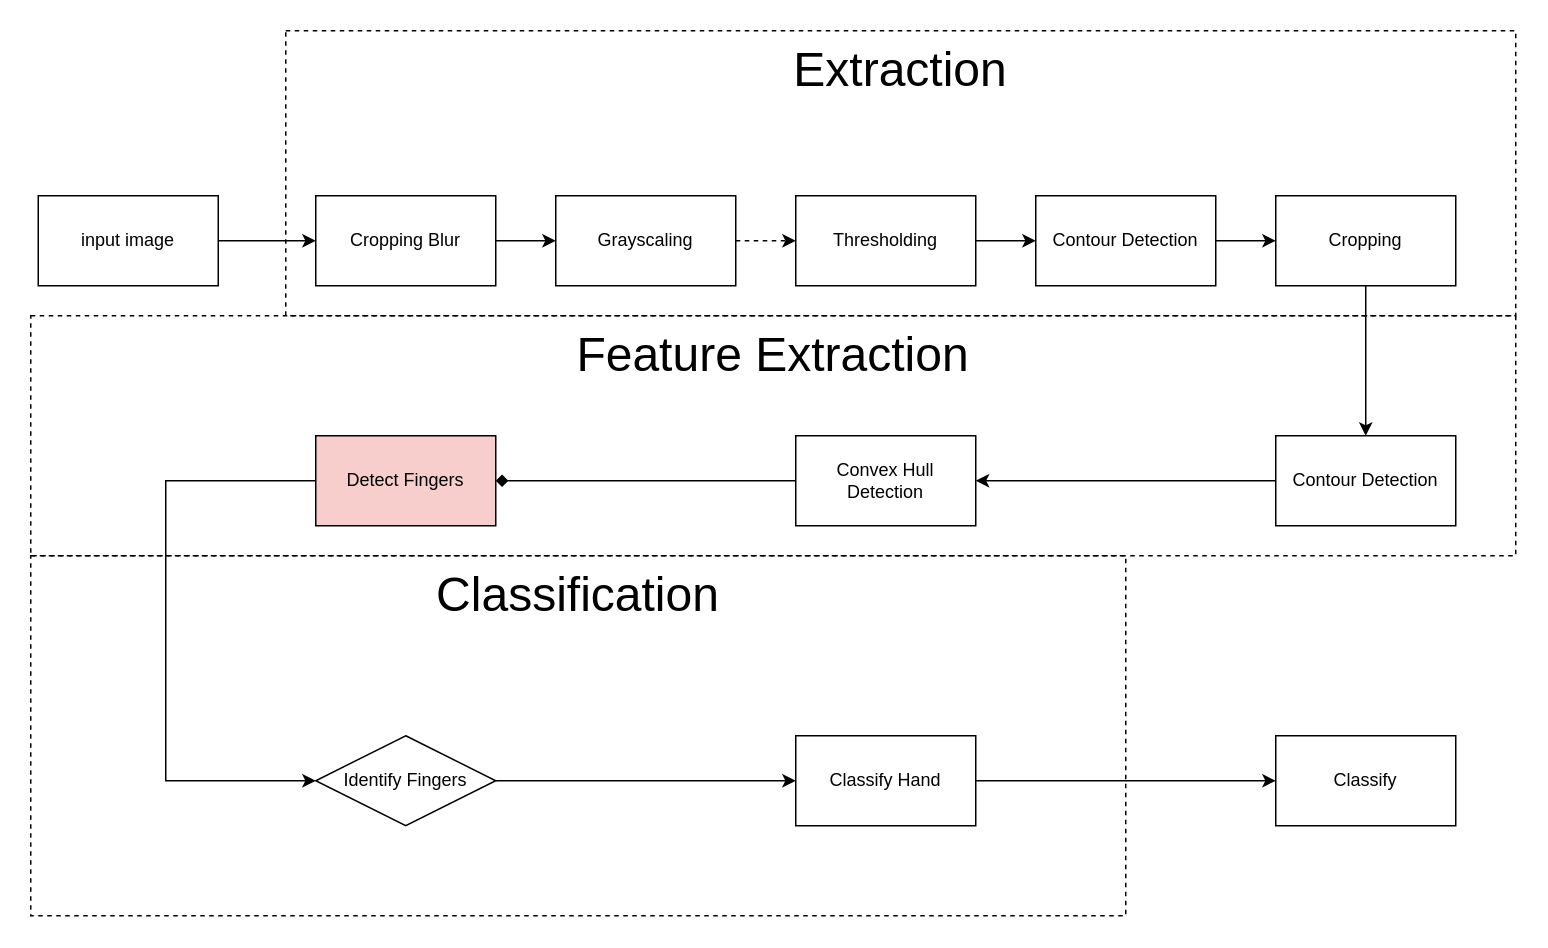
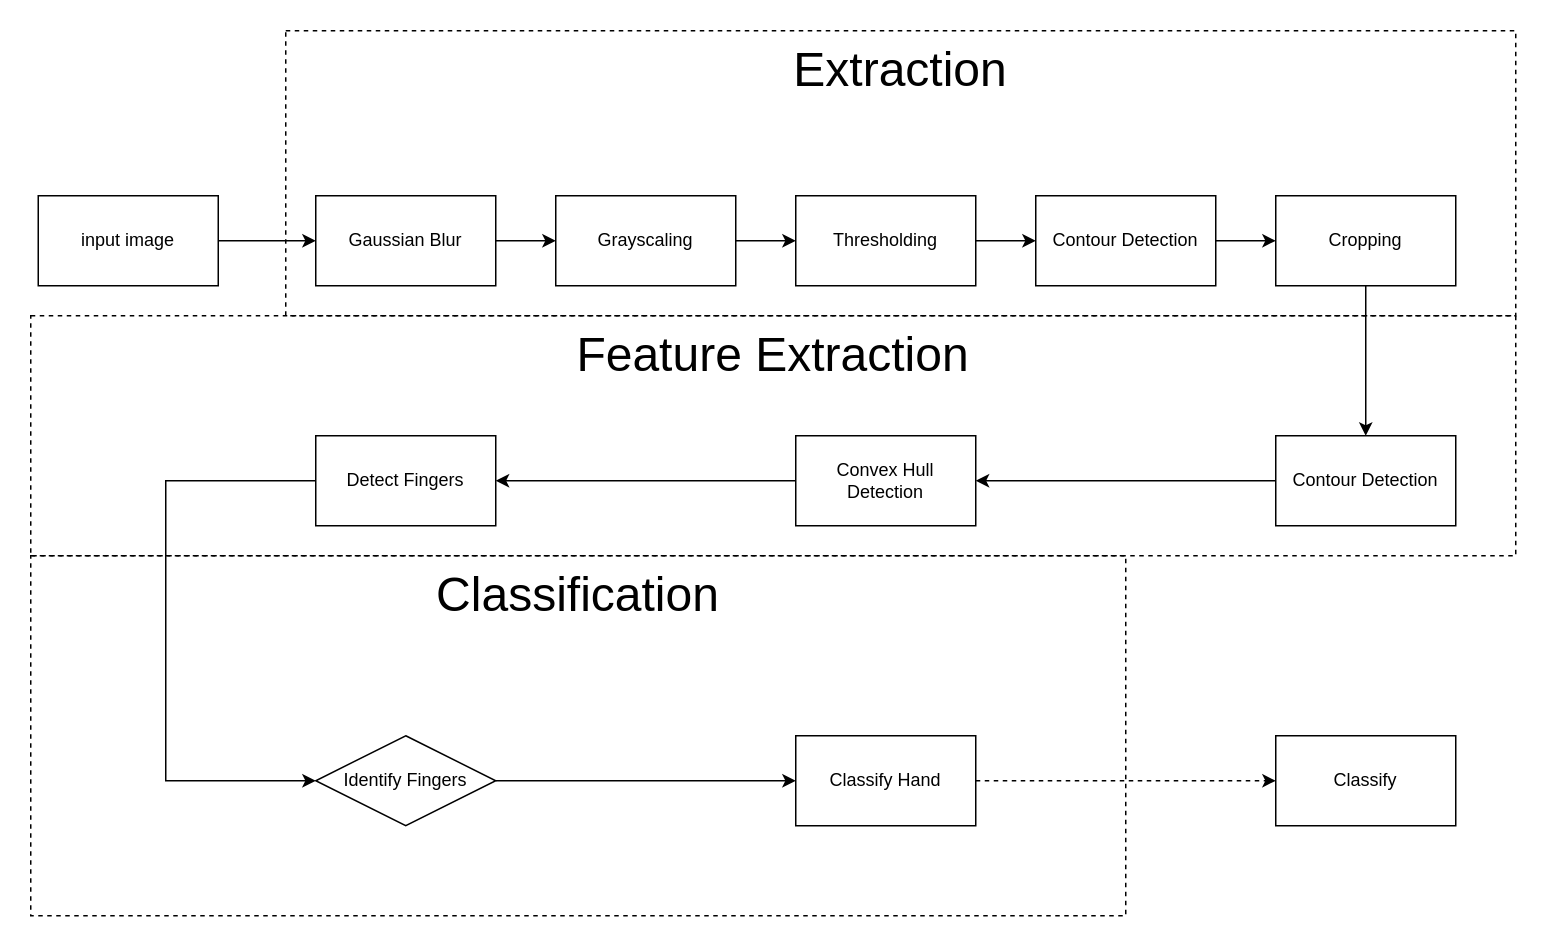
node "Cropping Blur": label "Cropping Blur" -> "Gaussian Blur"
edge "Grayscaling" -> "Thresholding": style dashed -> solid
node "Detect Fingers": fillcolor #f8cecc -> #ffffff
edge "Convex Hull Detection" -> "Detect Fingers": arrowhead diamond -> classic
edge "Classify Hand" -> "Classify": style solid -> dashed
